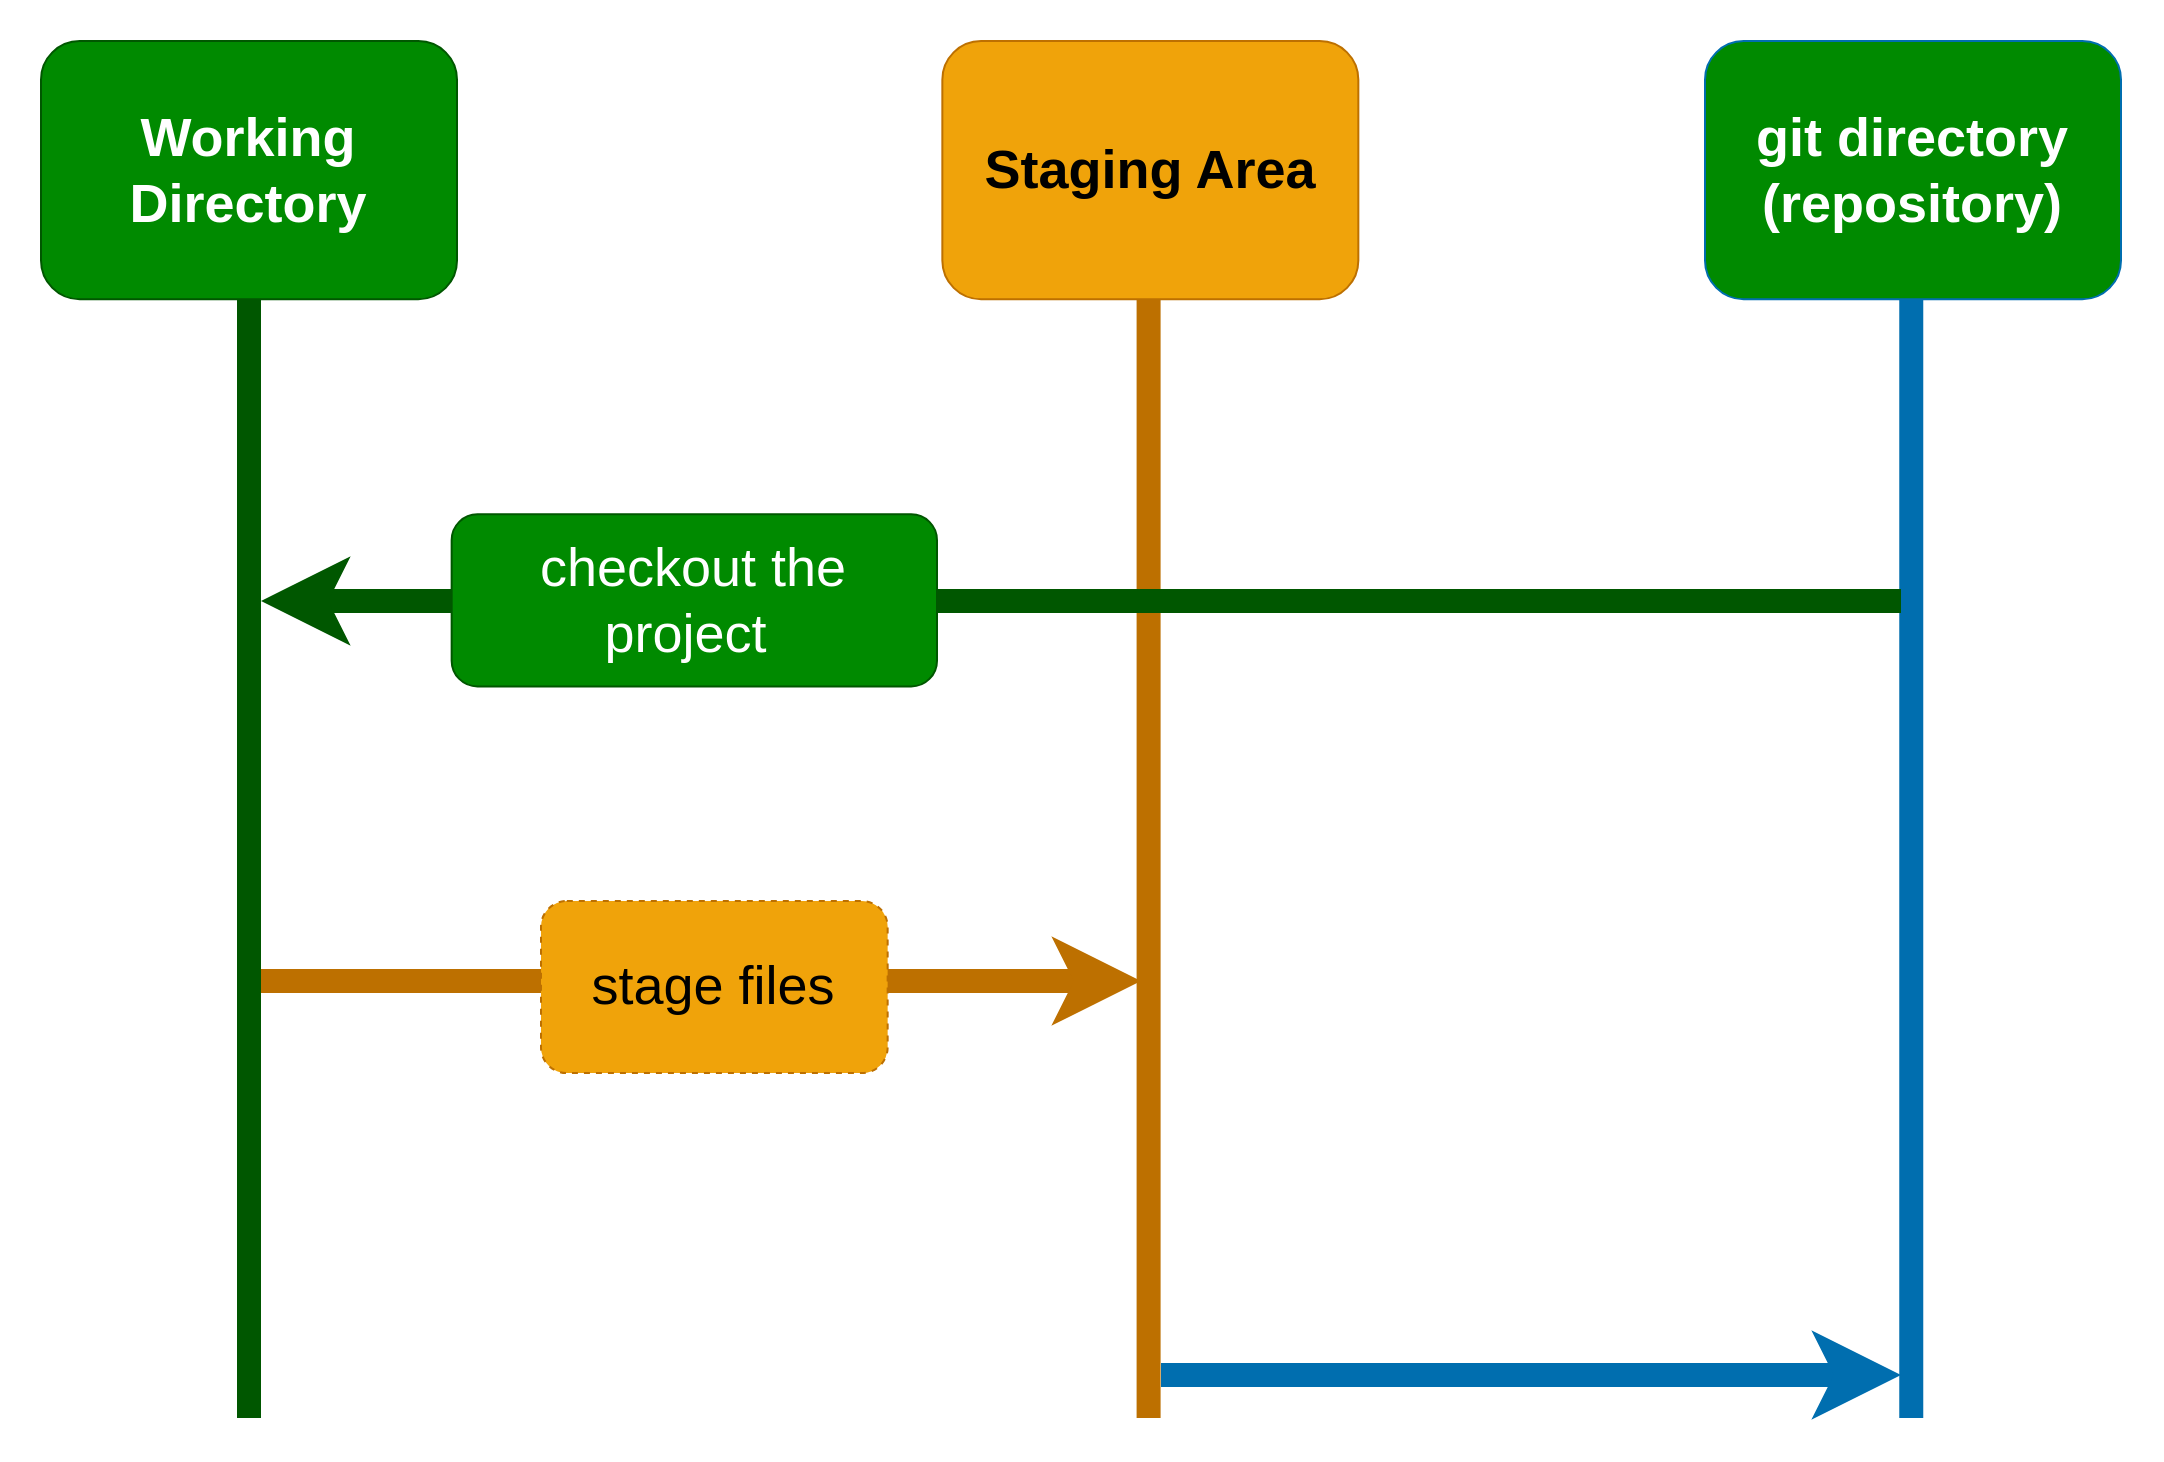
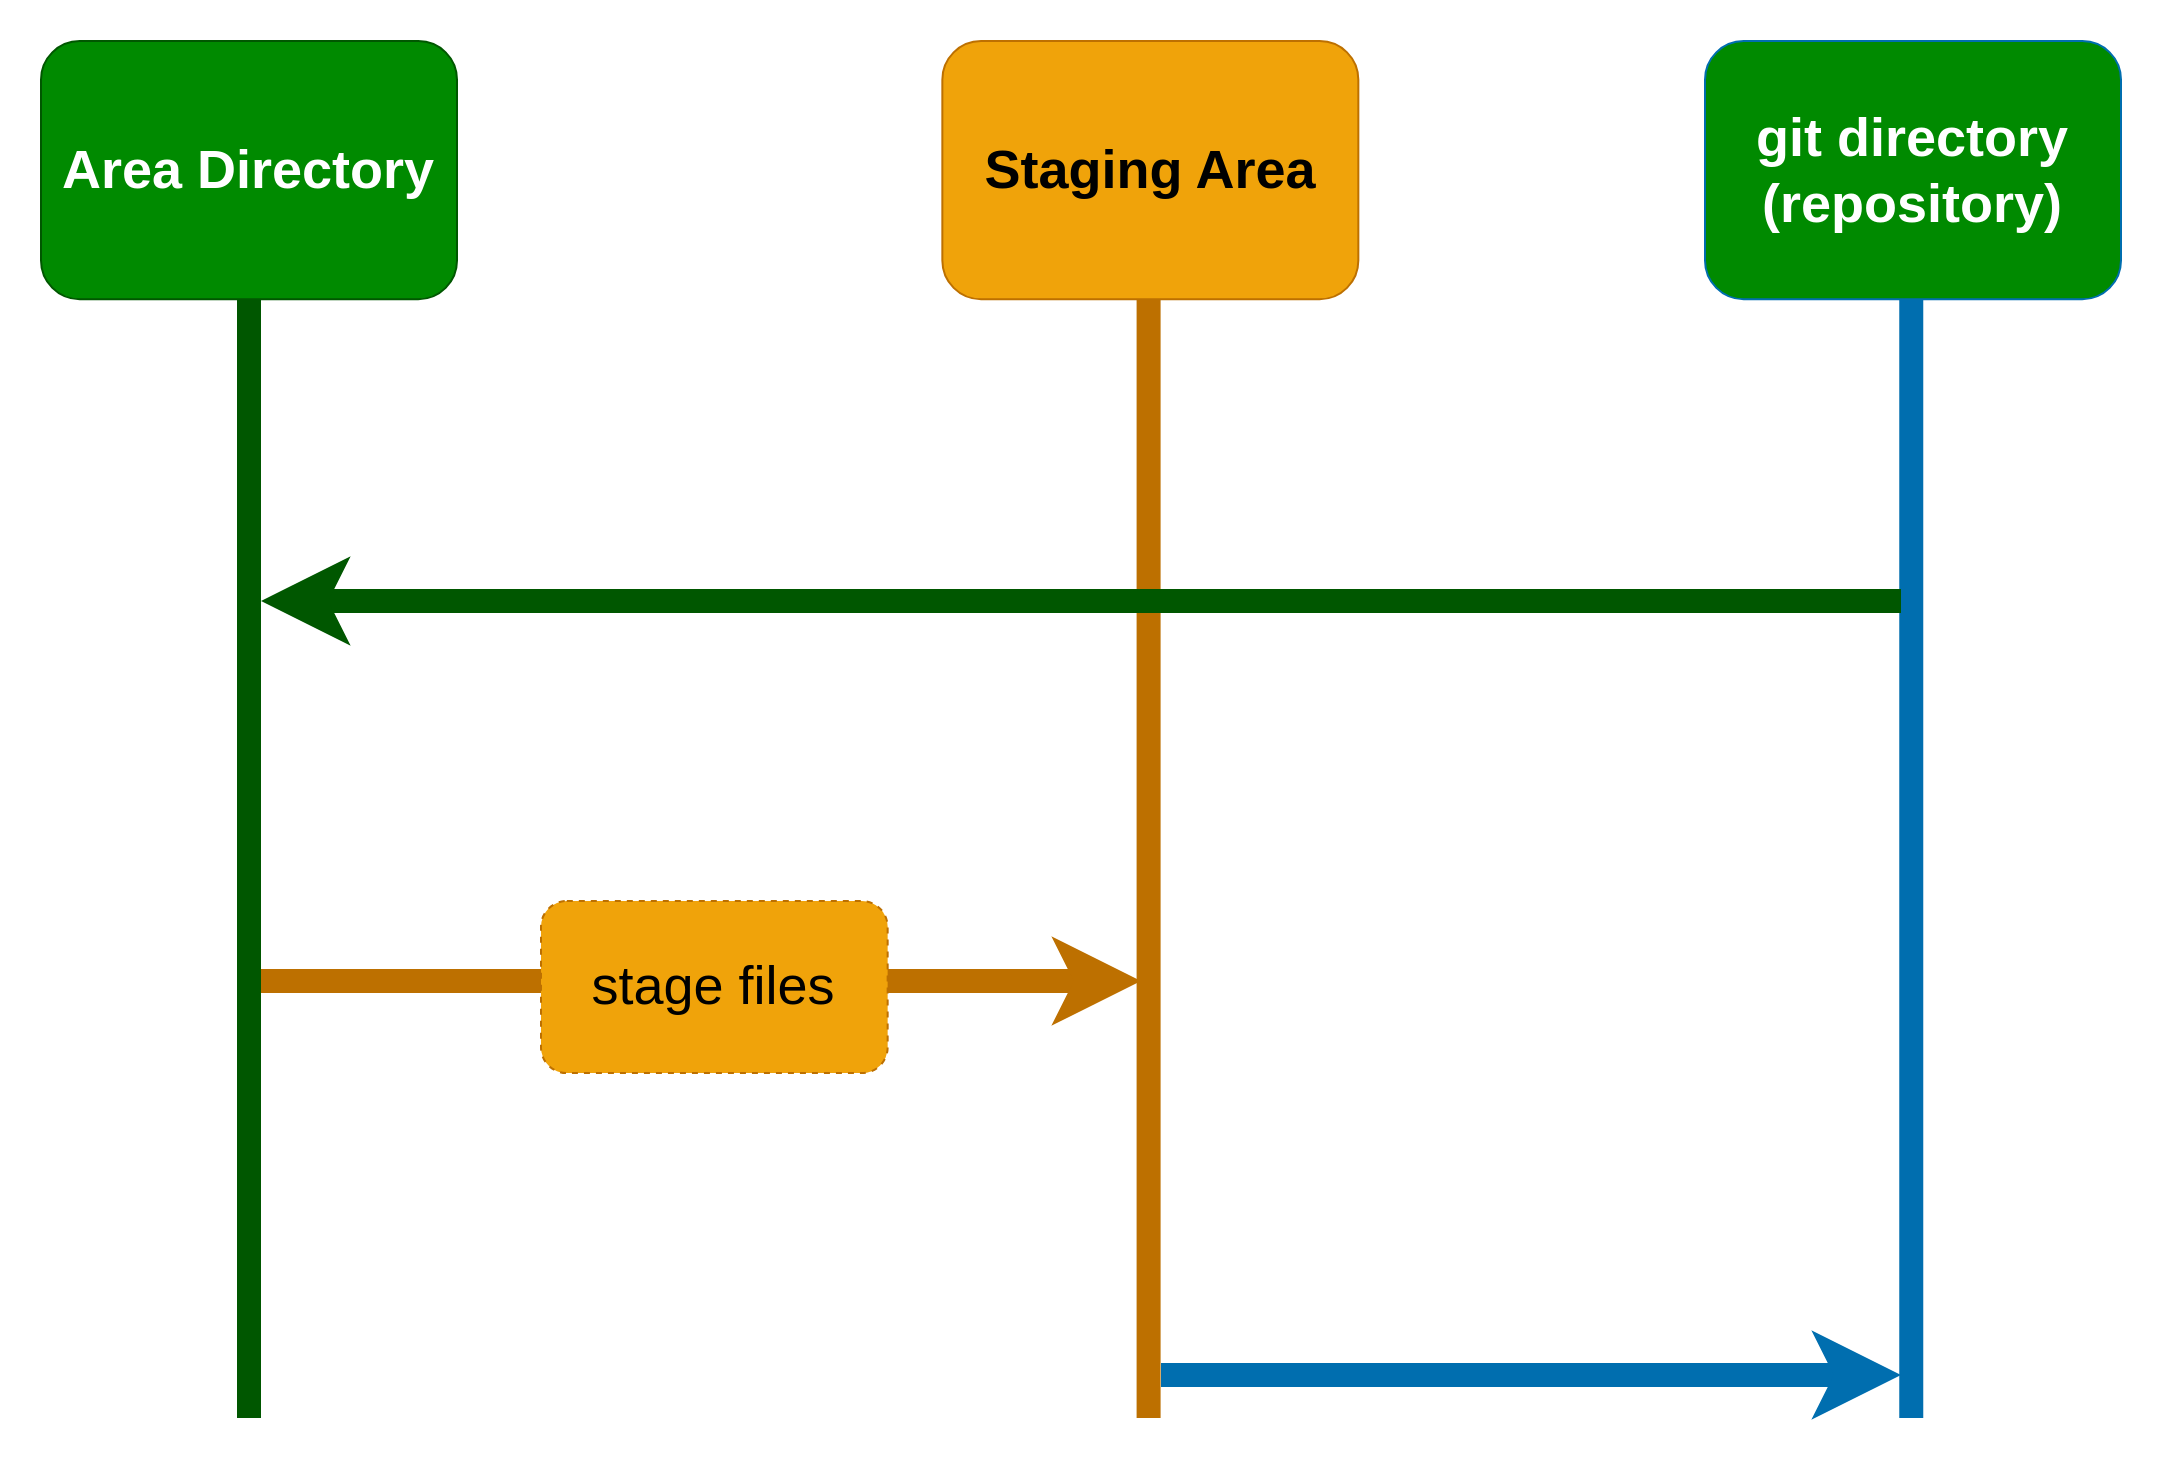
node "Working Directory": label "Working Directory" -> "Area Directory"
node "checkout the project": removed
